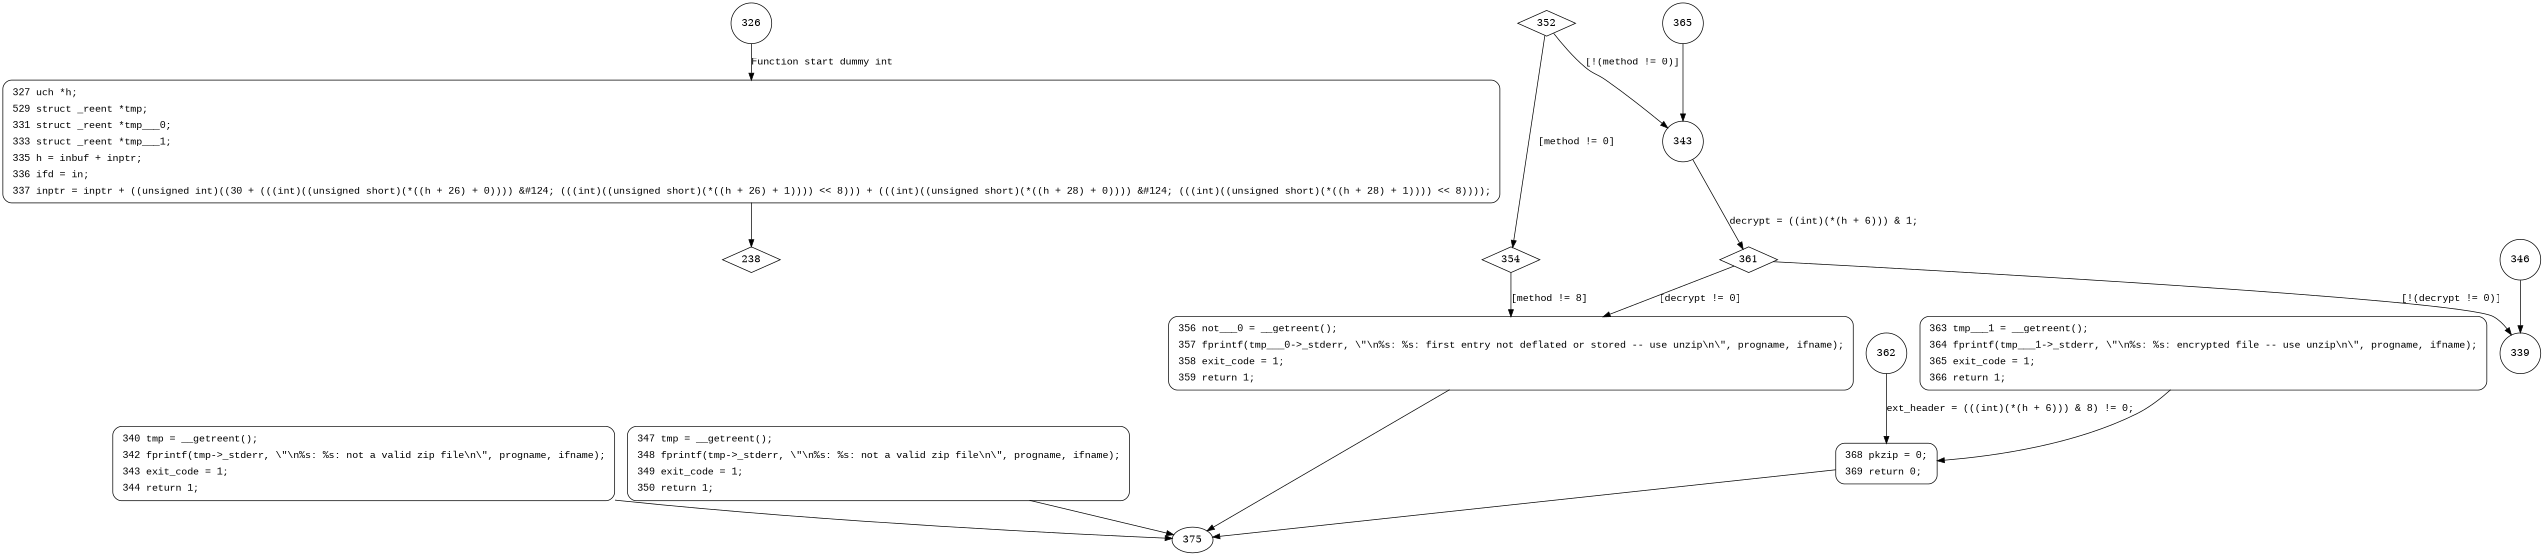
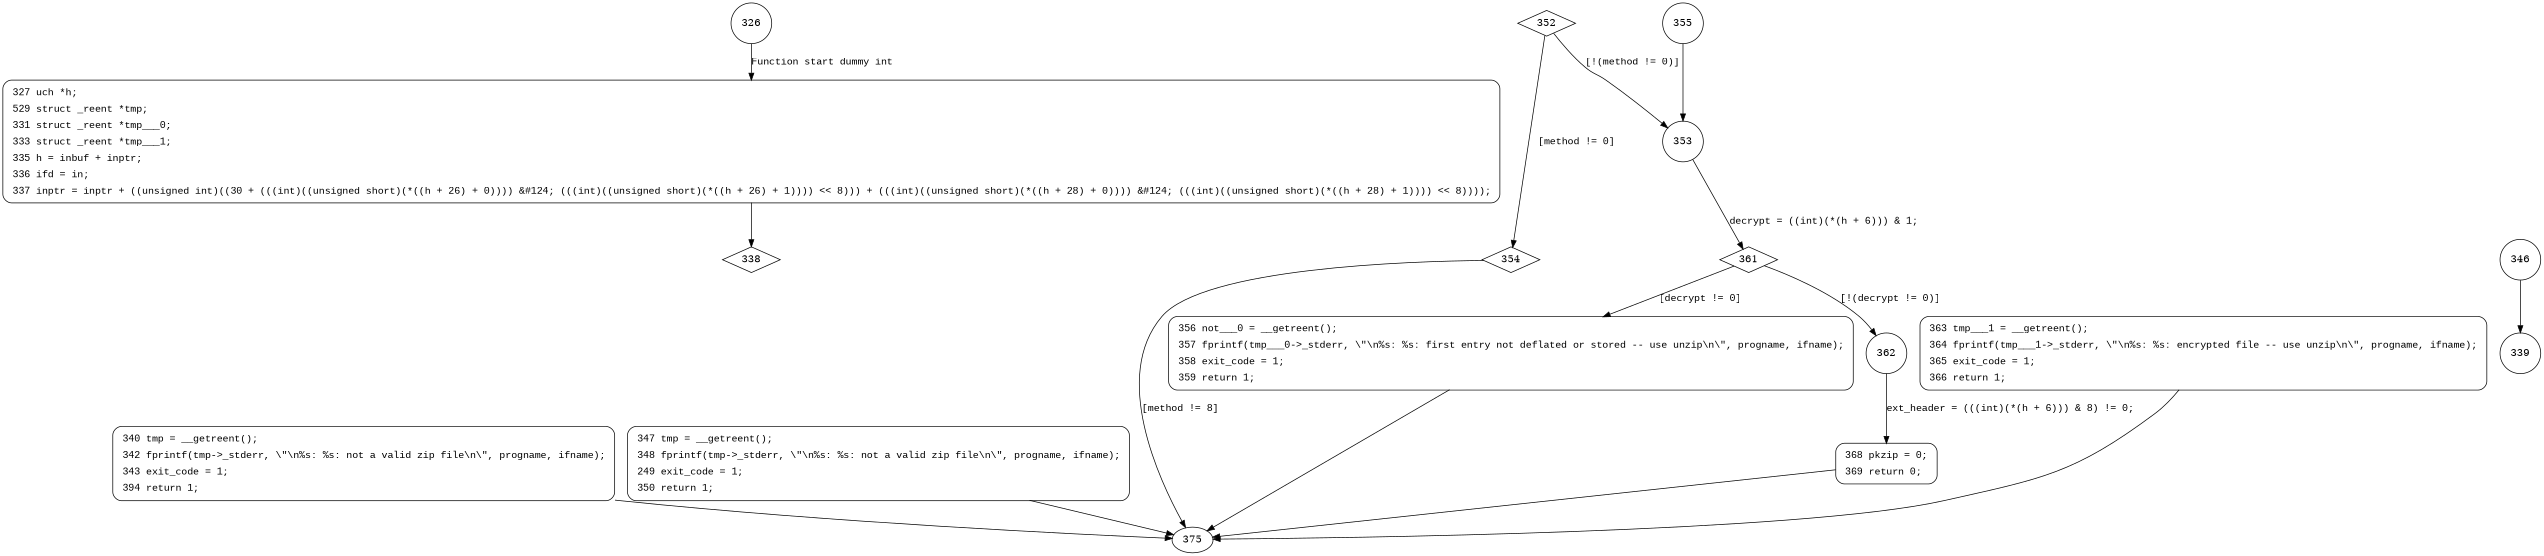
node "365": label "365" -> "355"
node "343": label "343" -> "353"
node "238": label "238" -> "338"
edge "361" -> "339": now "361" -> "362"
edge "354" -> "356": now "354" -> "375"
edge "363" -> "368": now "363" -> "375"
node "347": text "349" -> "249"
node "340": text "344" -> "394"
